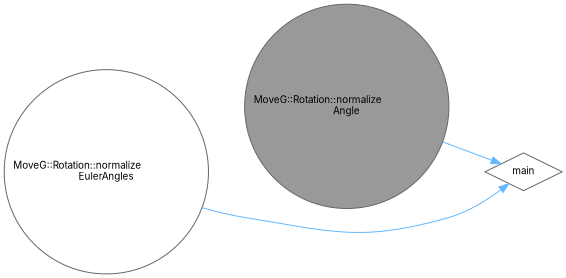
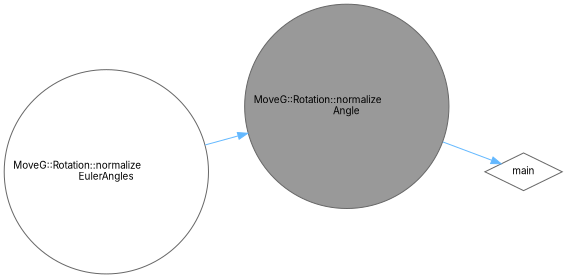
edge "MoveG::Rotation::normalize EulerAngles" -> "main": now "MoveG::Rotation::normalize EulerAngles" -> "MoveG::Rotation::normalize Angle"
